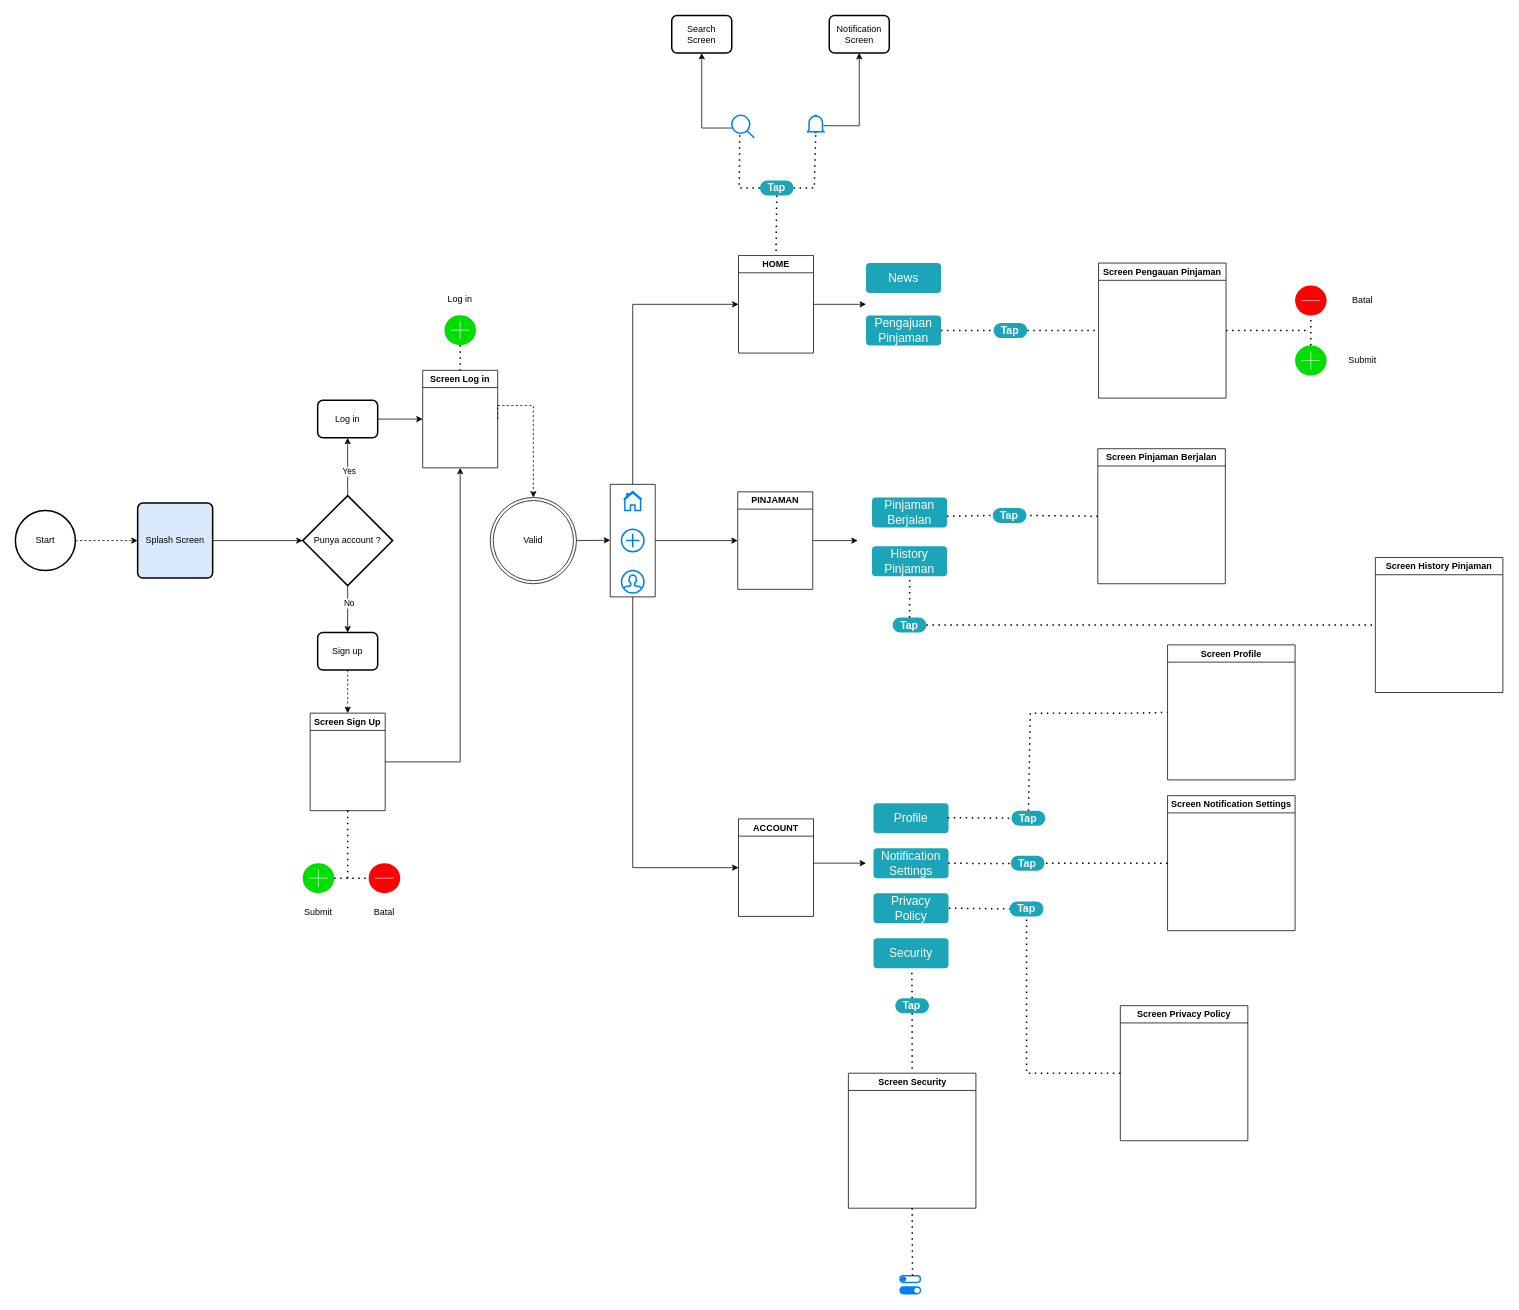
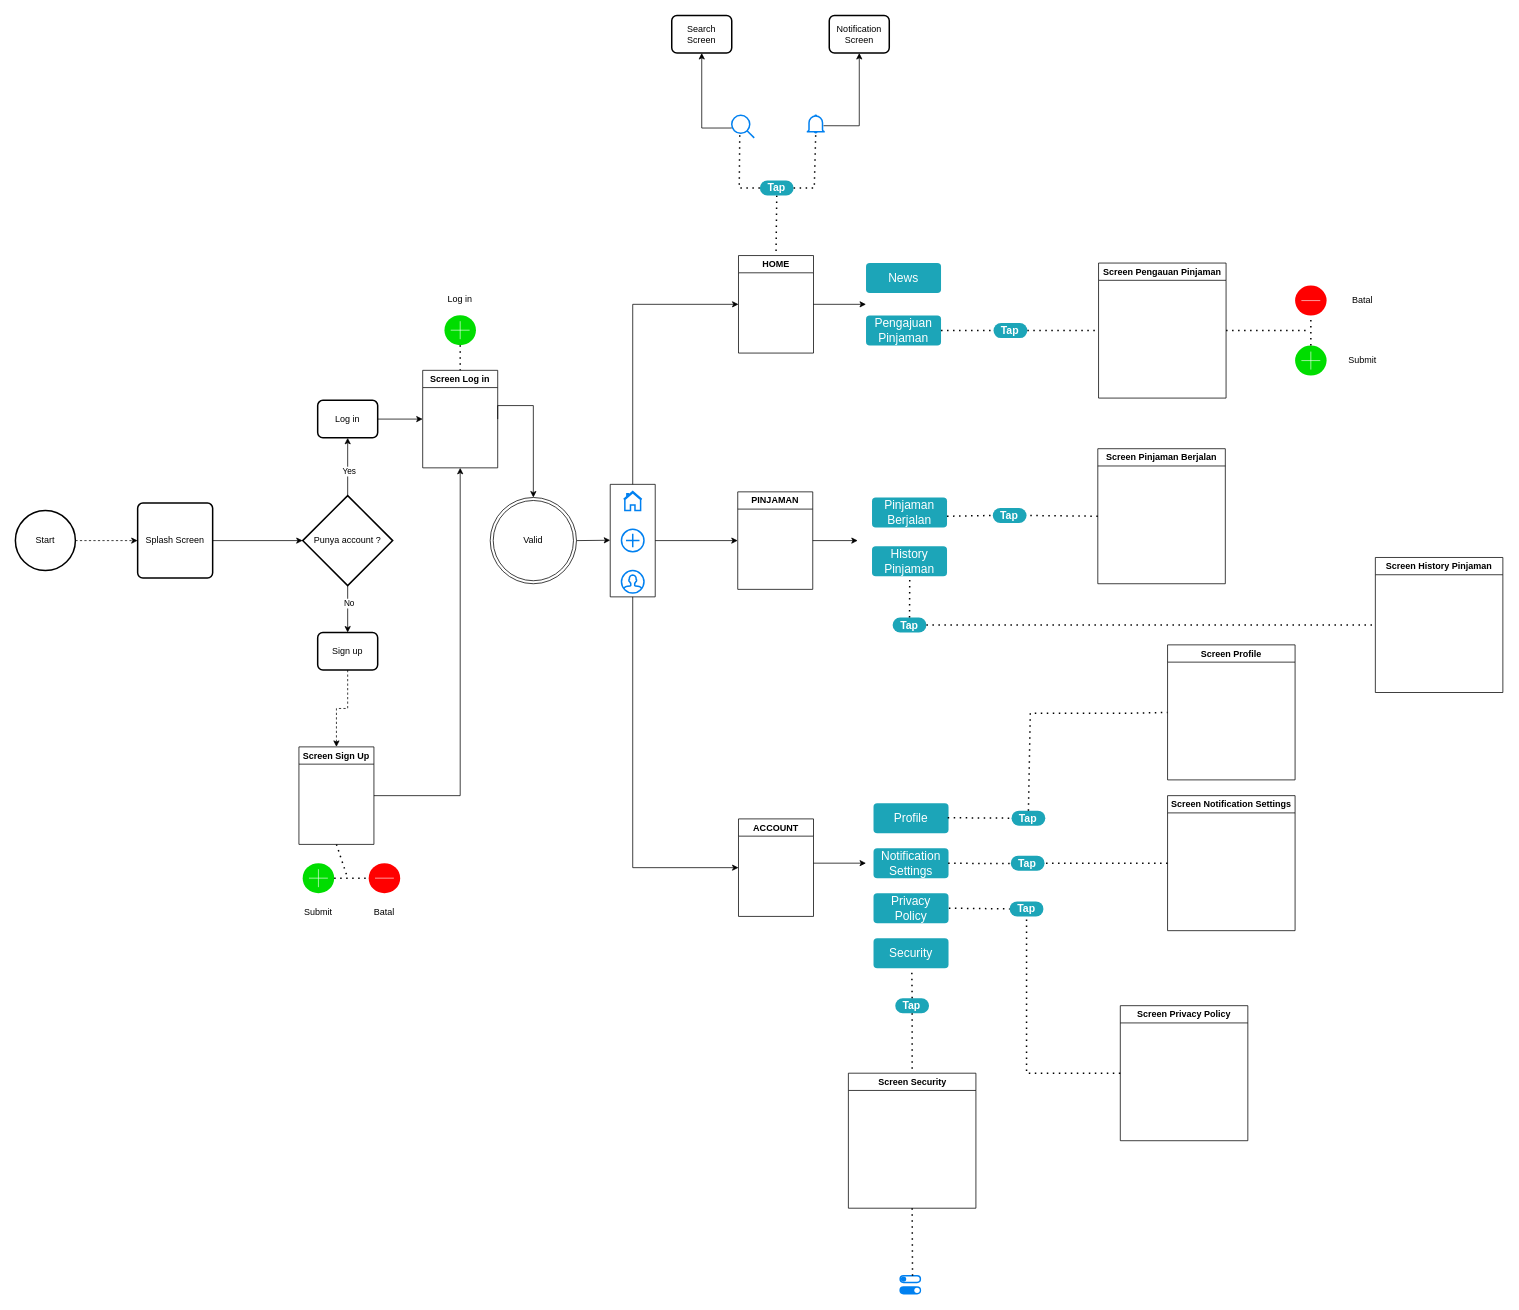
edge "Screen Log in" -> "Valid": style dashed -> solid
node "Splash Screen": fillcolor #dae8fc -> #ffffff
node "Screen Sign Up": moved (348, 762) -> (336, 795)
